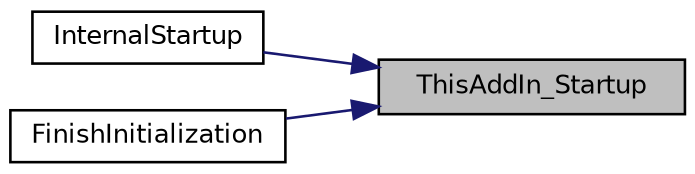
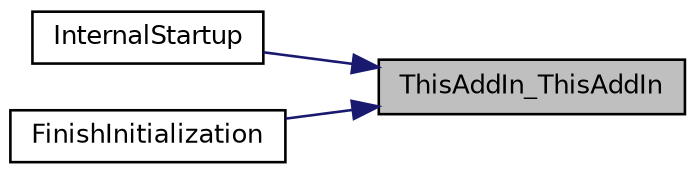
node "ThisAddIn_Startup": label "ThisAddIn_Startup" -> "ThisAddIn_ThisAddIn"
